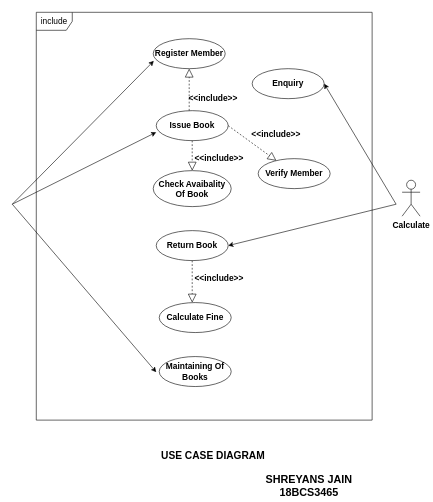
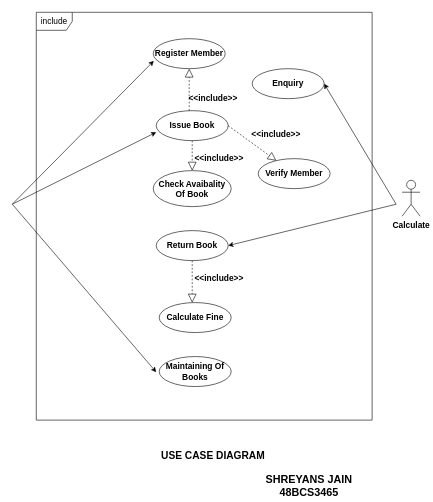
node "SHREYANS JAIN 18BCS3465": label "SHREYANS JAIN 18BCS3465" -> "SHREYANS JAIN 48BCS3465"
